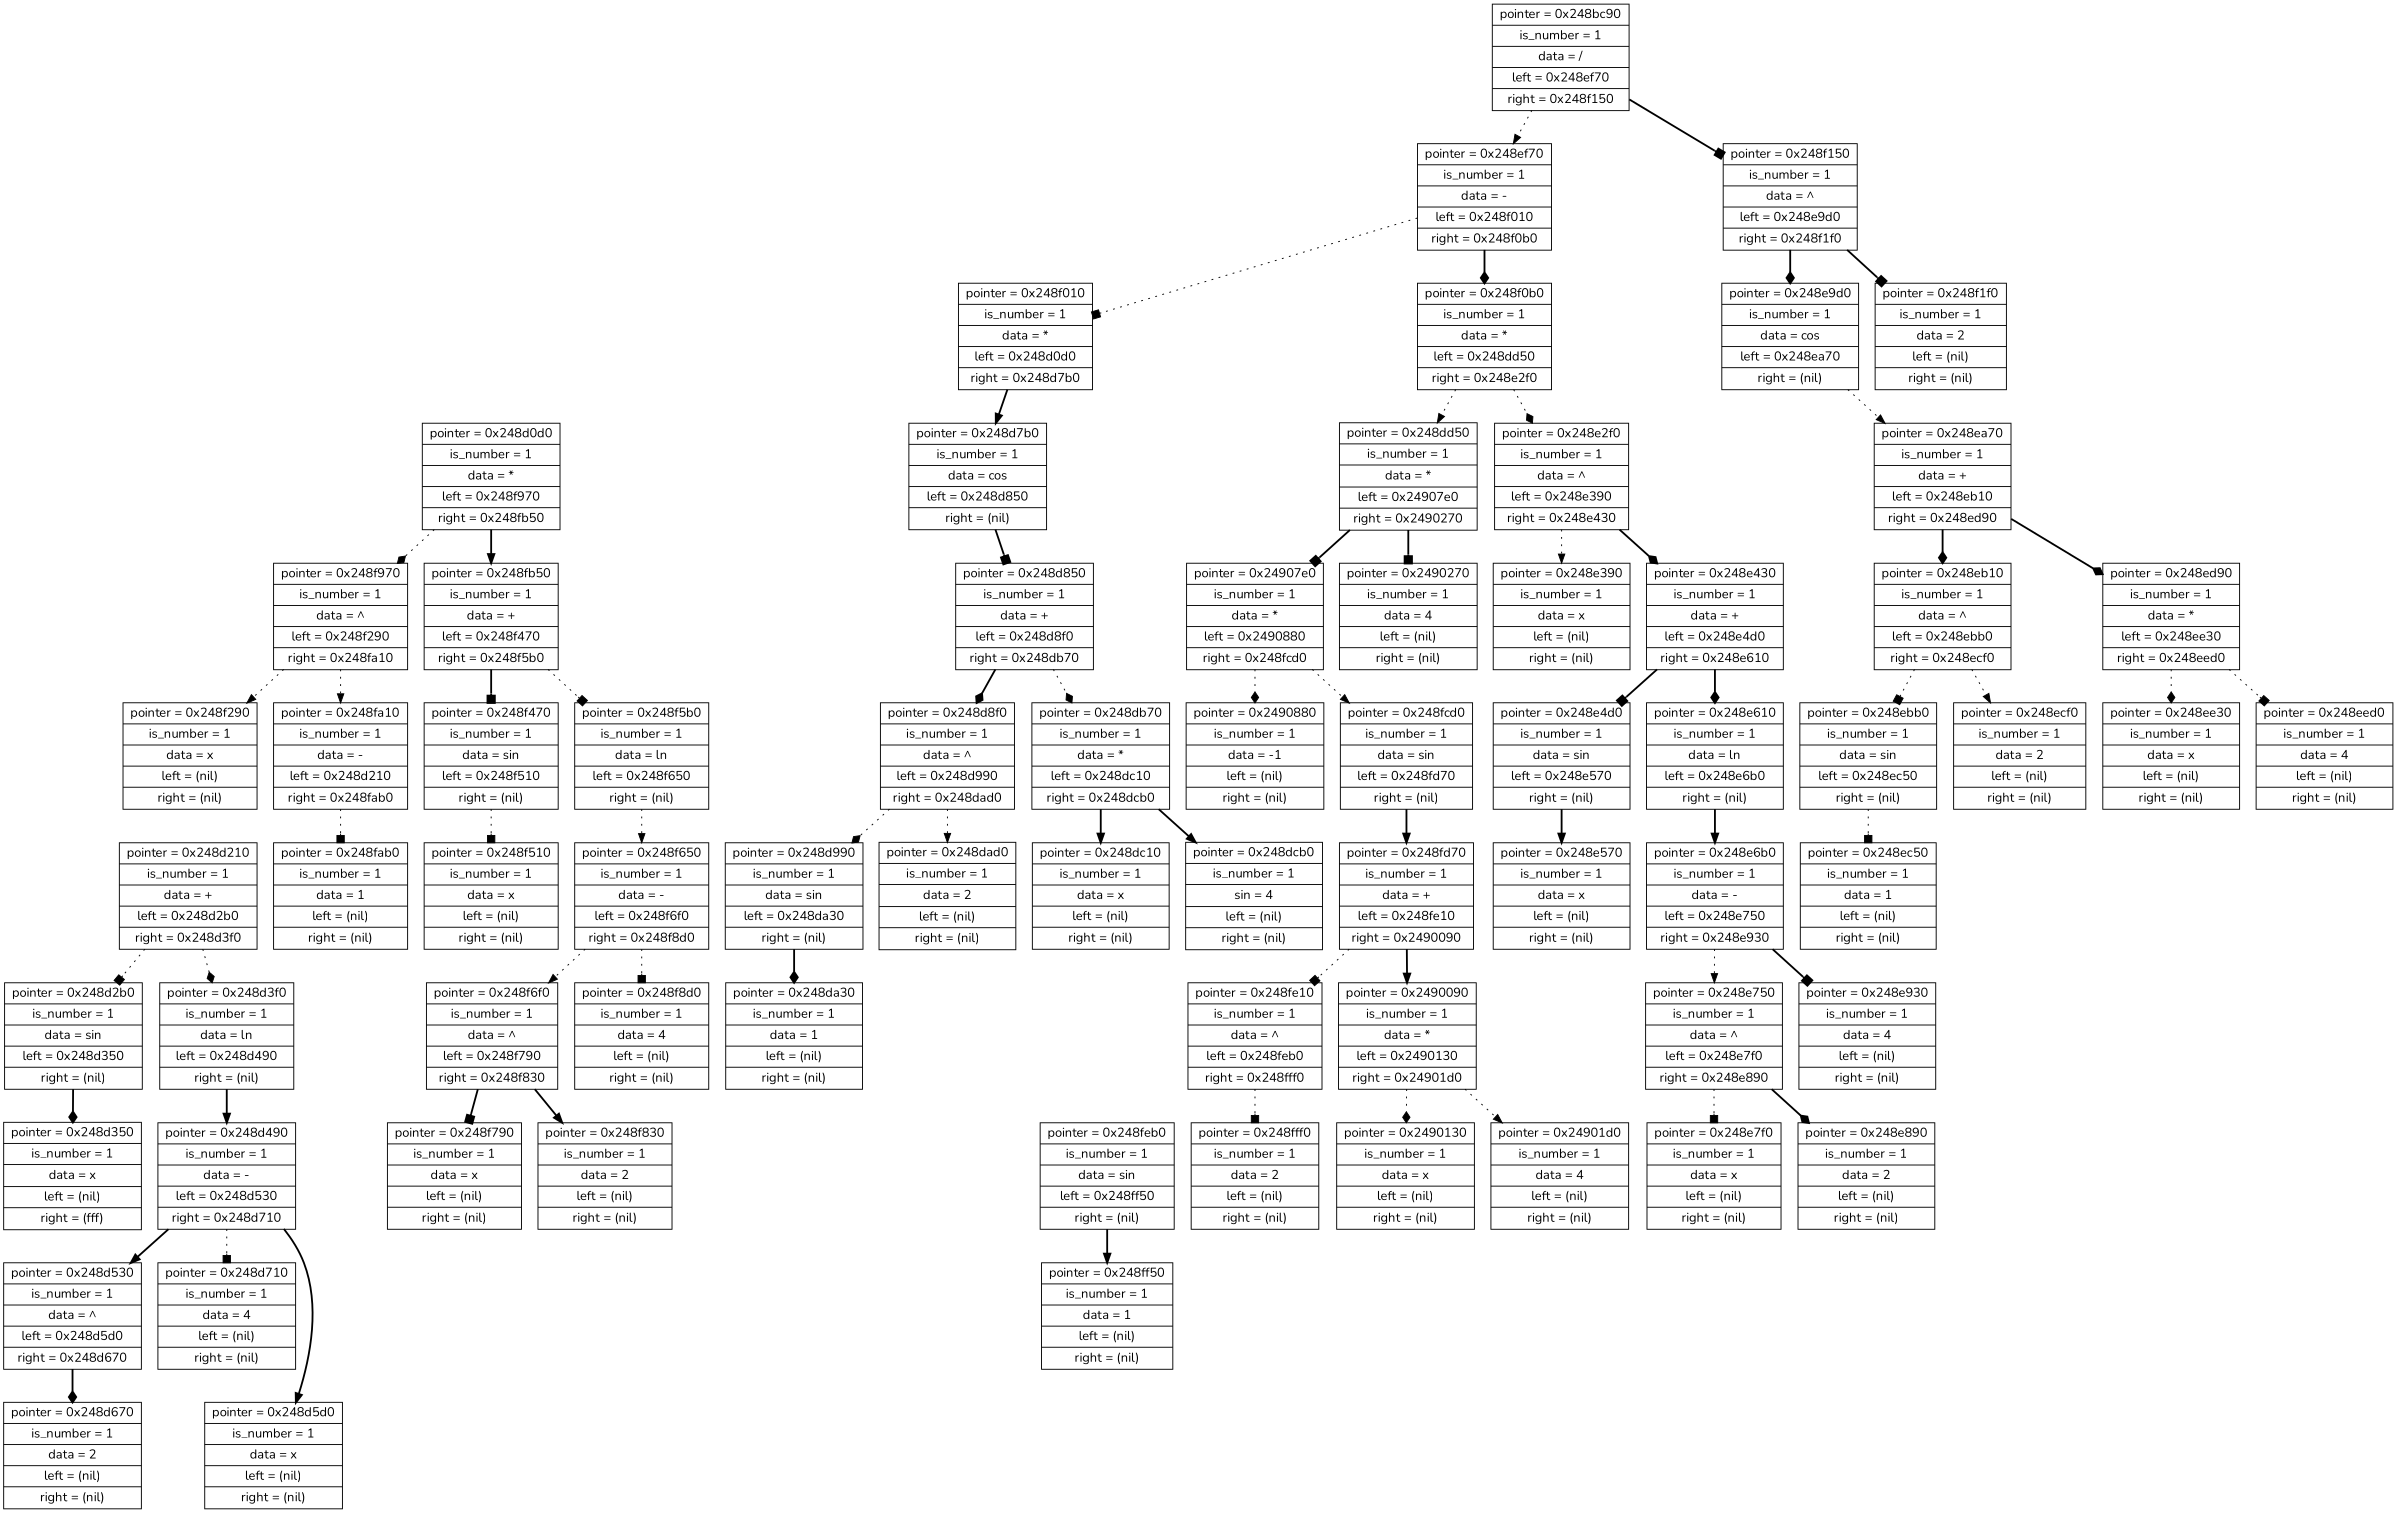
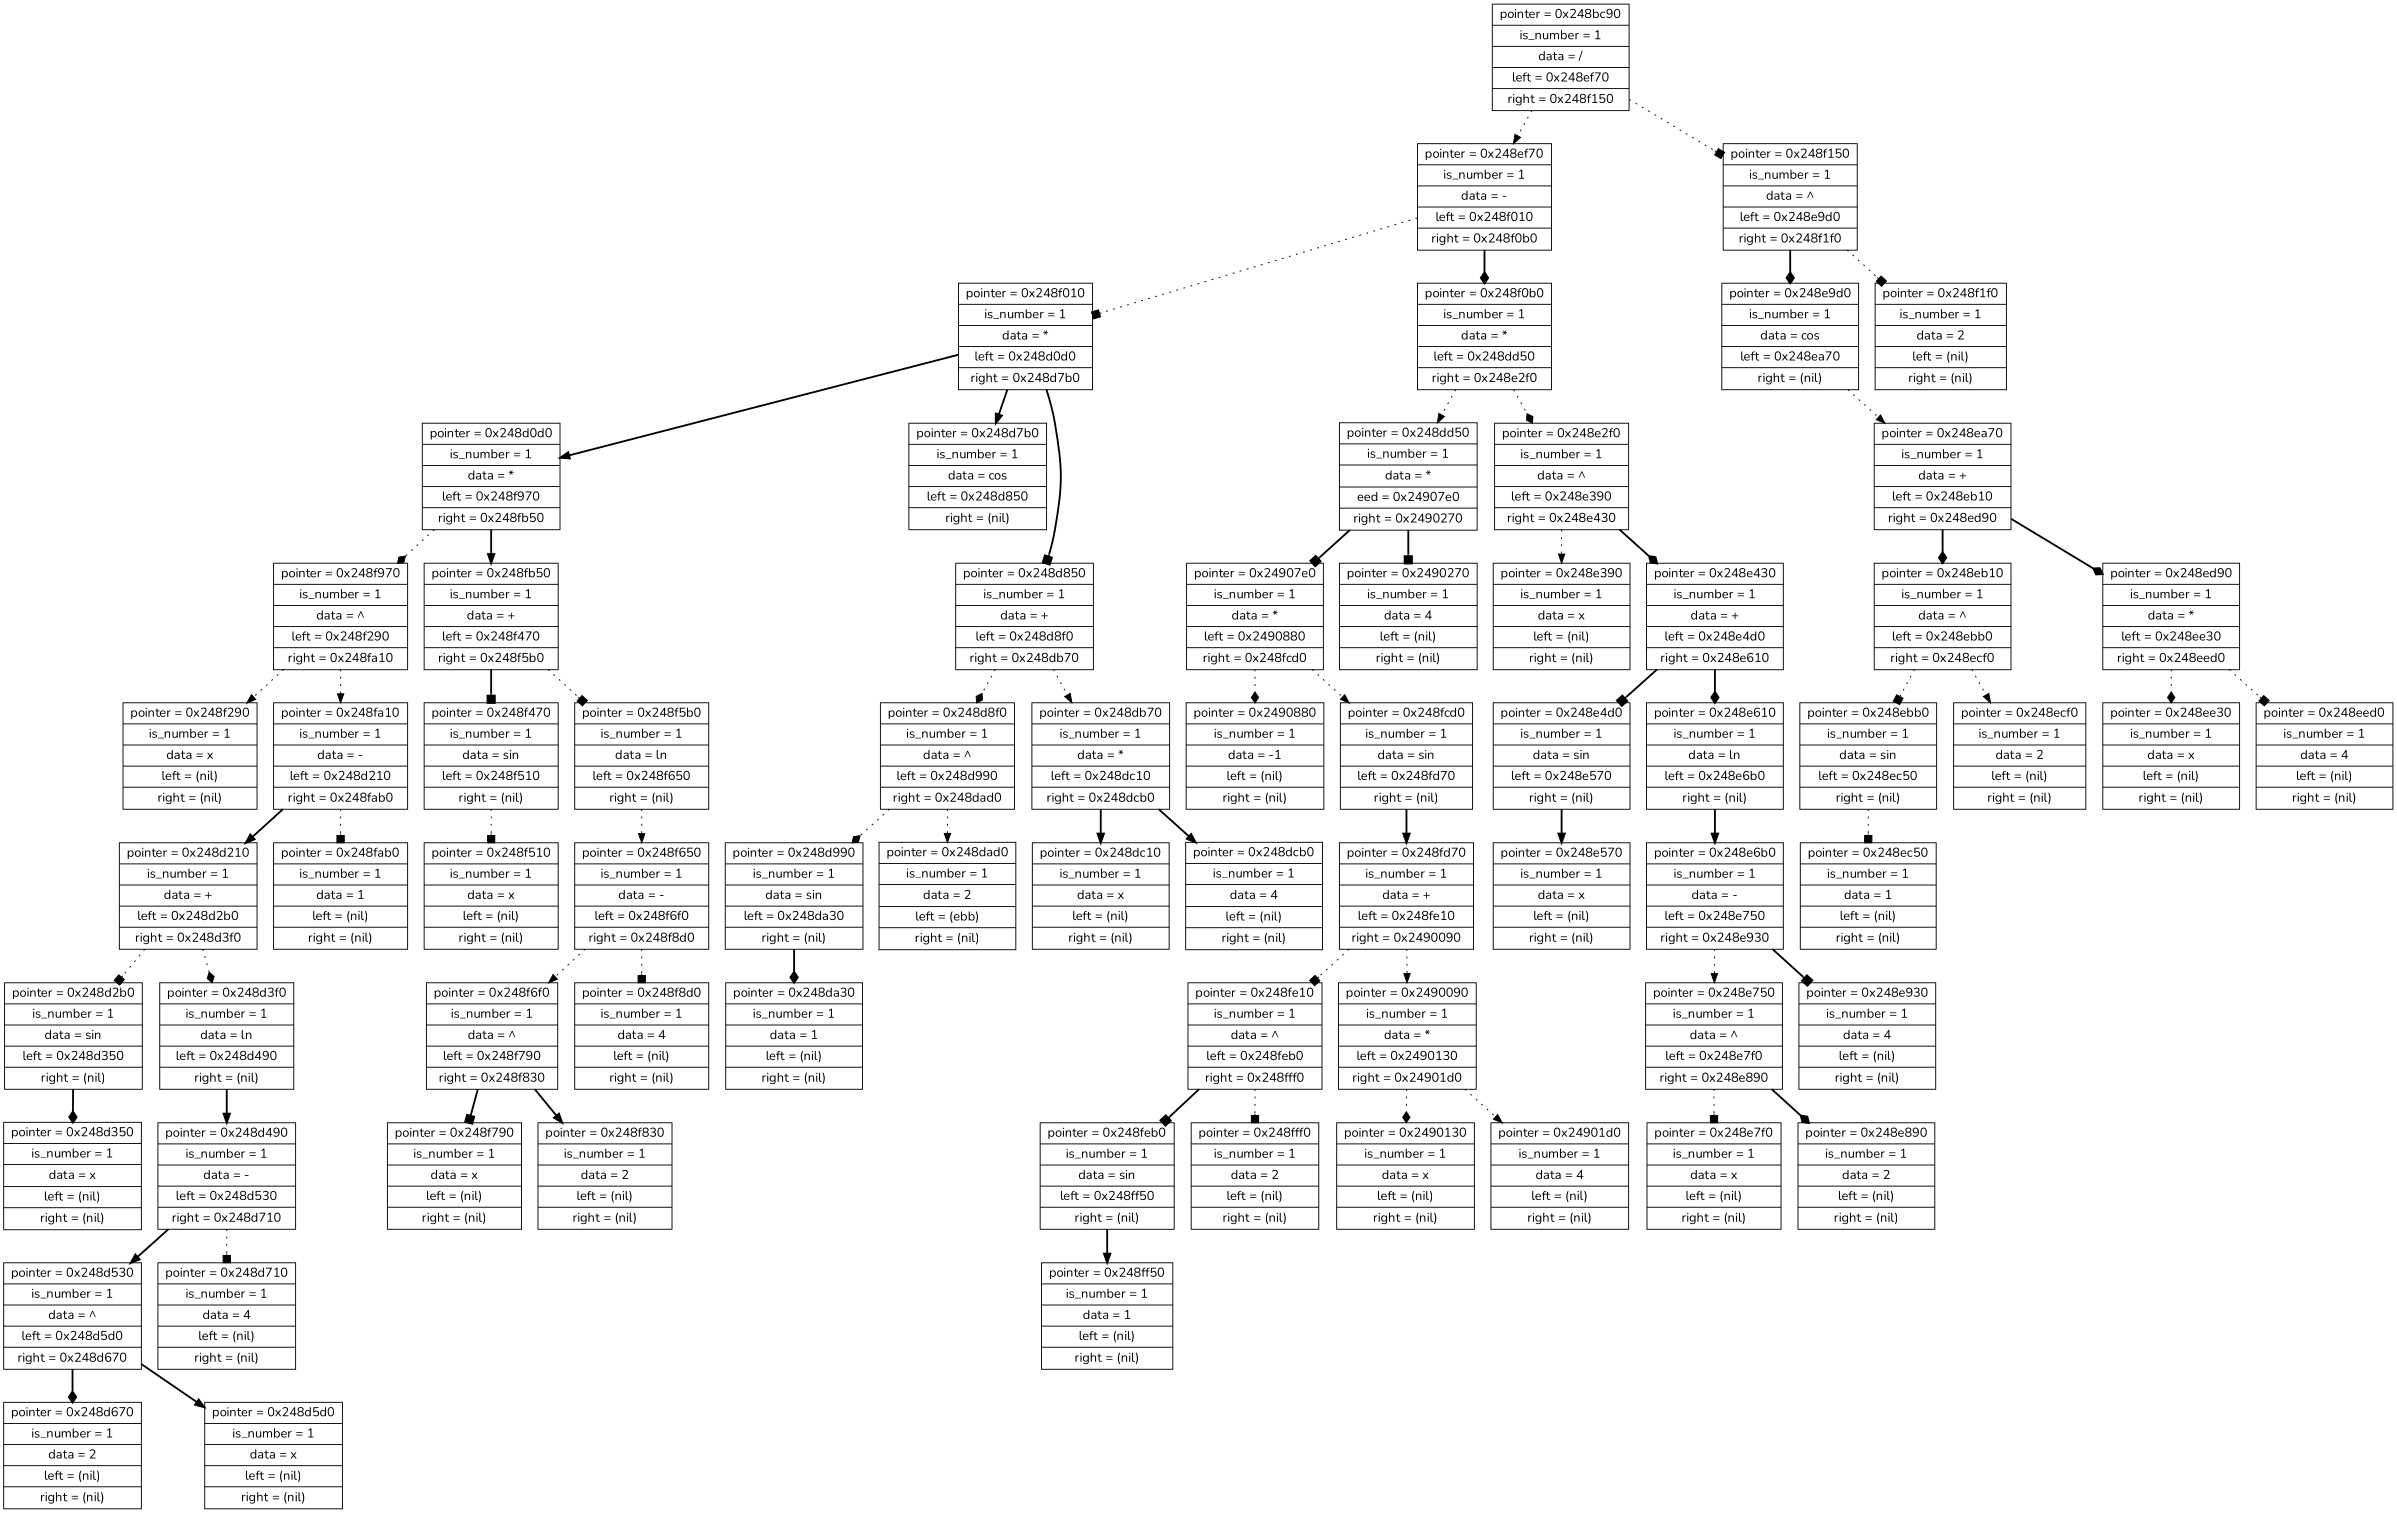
edge "pointer = 0x248bc90" -> "pointer = 0x248f150": style bold -> dotted
edge "pointer = 0x248f150" -> "pointer = 0x248f1f0": style bold -> dotted
edge "pointer = 0x248f010" -> "pointer = 0x248d0d0": added
node "pointer = 0x248dd50": text "left = 0x24907e0" -> "eed = 0x24907e0"
edge "pointer = 0x248d7b0" -> "pointer = 0x248d850": now "pointer = 0x248f010" -> "pointer = 0x248d850"
edge "pointer = 0x248d850" -> "pointer = 0x248d8f0": style bold -> dotted
edge "pointer = 0x248d850" -> "pointer = 0x248db70": arrowhead diamond -> normal
edge "pointer = 0x248fa10" -> "pointer = 0x248d210": added
node "pointer = 0x248dcb0": text "sin = 4" -> "data = 4"
node "pointer = 0x248dad0": text "left = (nil)" -> "left = (ebb)"
edge "pointer = 0x248fd70" -> "pointer = 0x2490090": style bold -> dotted
edge "pointer = 0x248fe10" -> "pointer = 0x248feb0": added
node "pointer = 0x248d350": text "right = (fff)" -> "right = (nil)"
edge "pointer = 0x248d490" -> "pointer = 0x248d5d0": now "pointer = 0x248d530" -> "pointer = 0x248d5d0"
